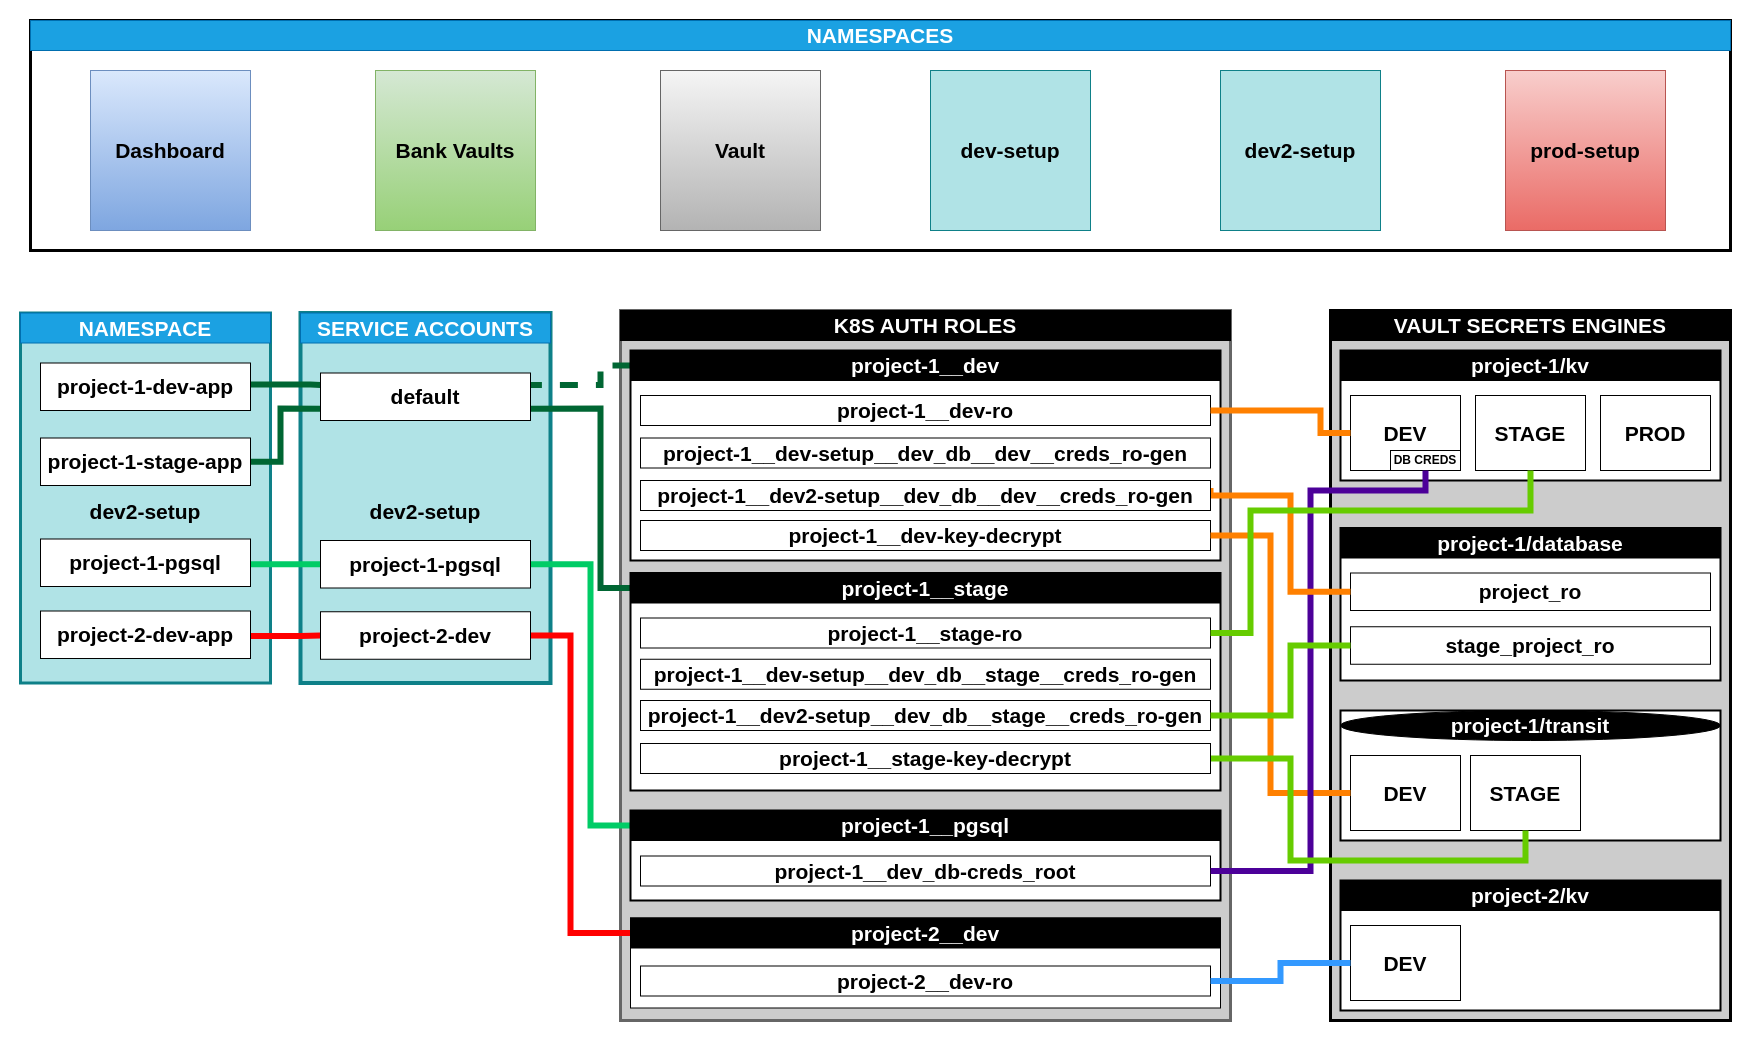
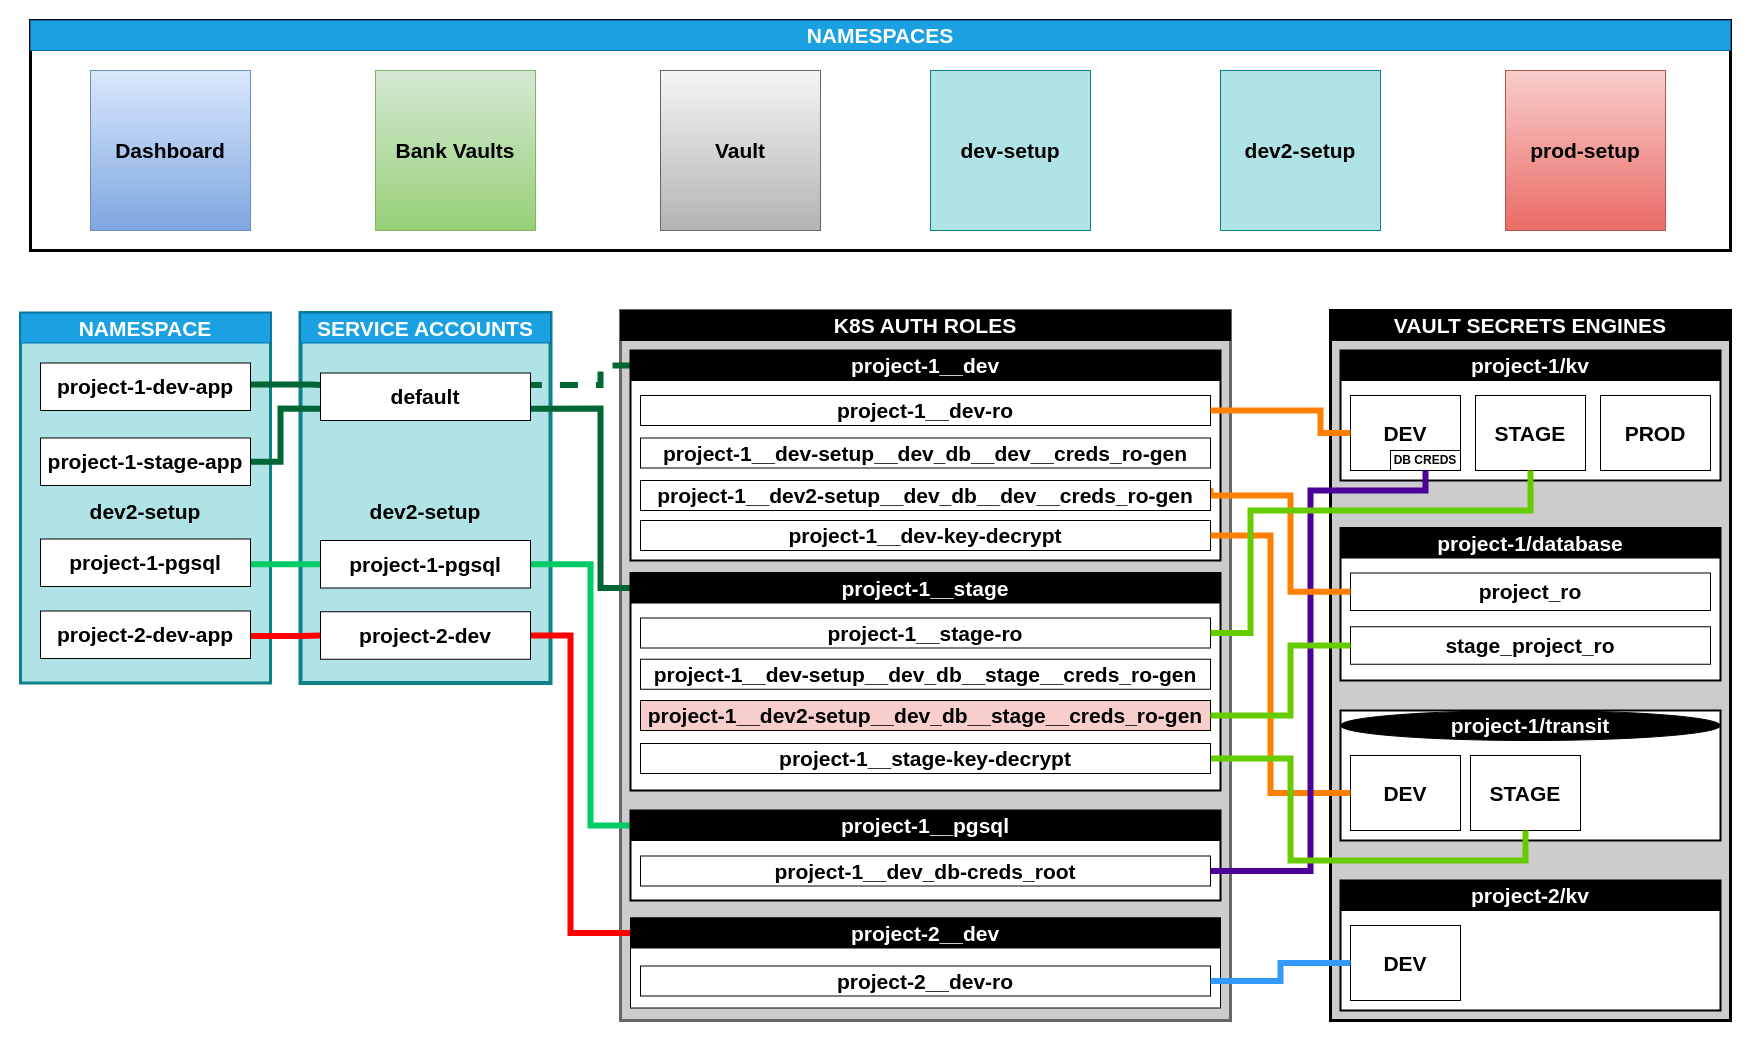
node "project-1__dev2-setup__dev_db__stage__creds_ro-gen": fillcolor #ffffff -> #f8cecc
